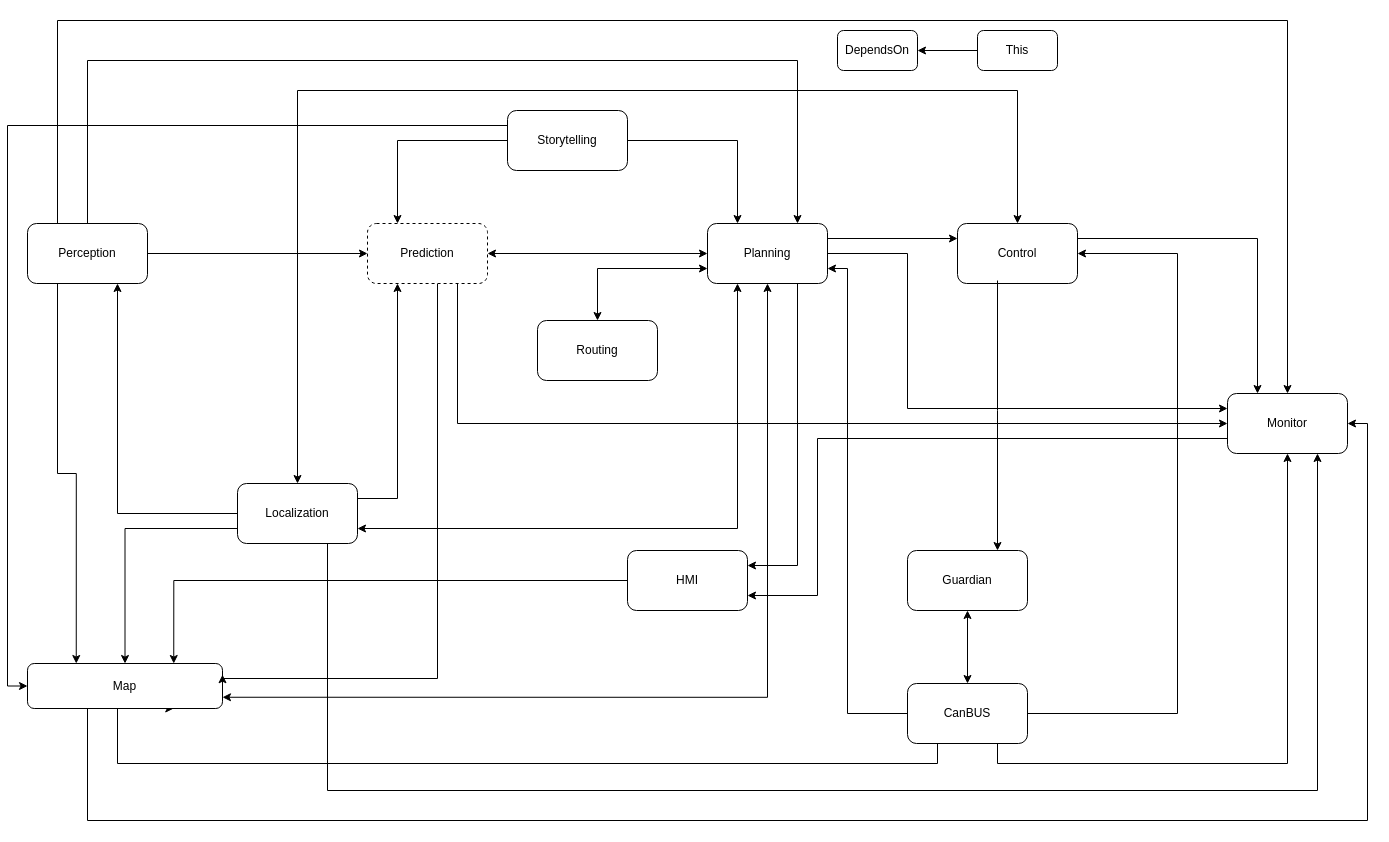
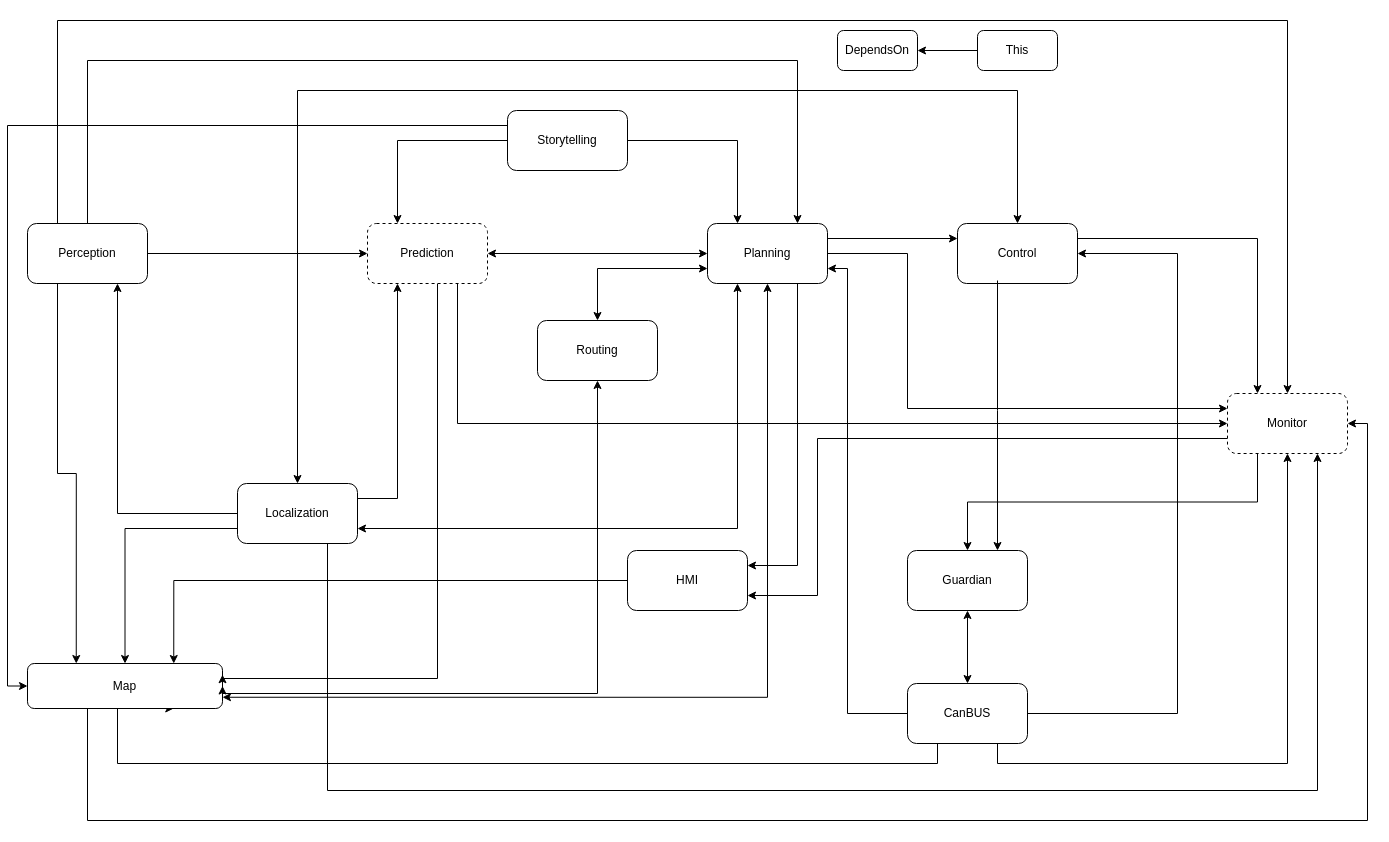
node "Monitor": style solid -> dashed
edge "Monitor" -> "Guardian": added
edge "Routing" -- "Map": added
